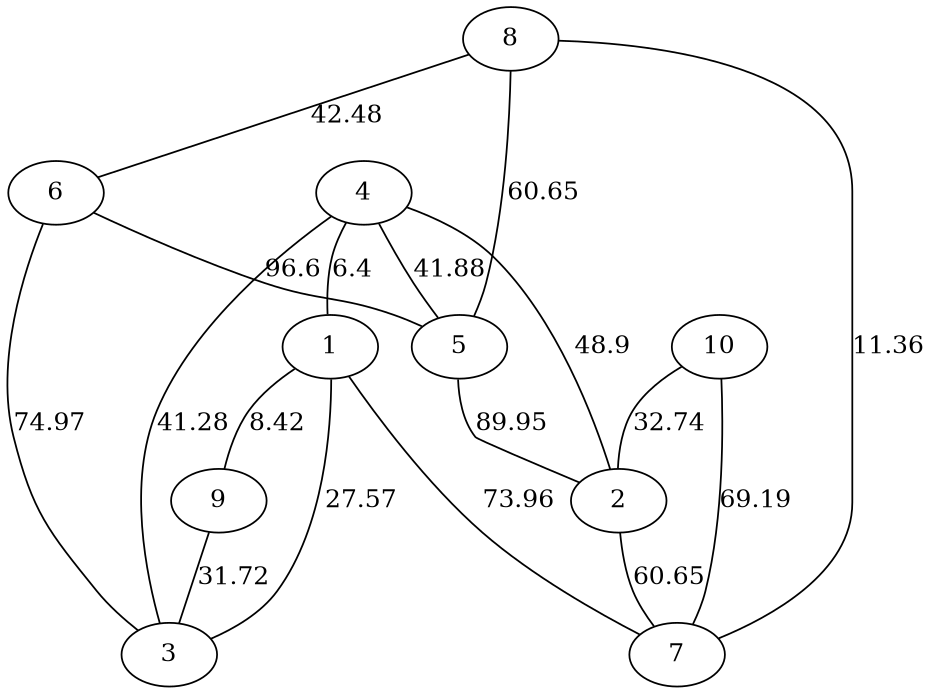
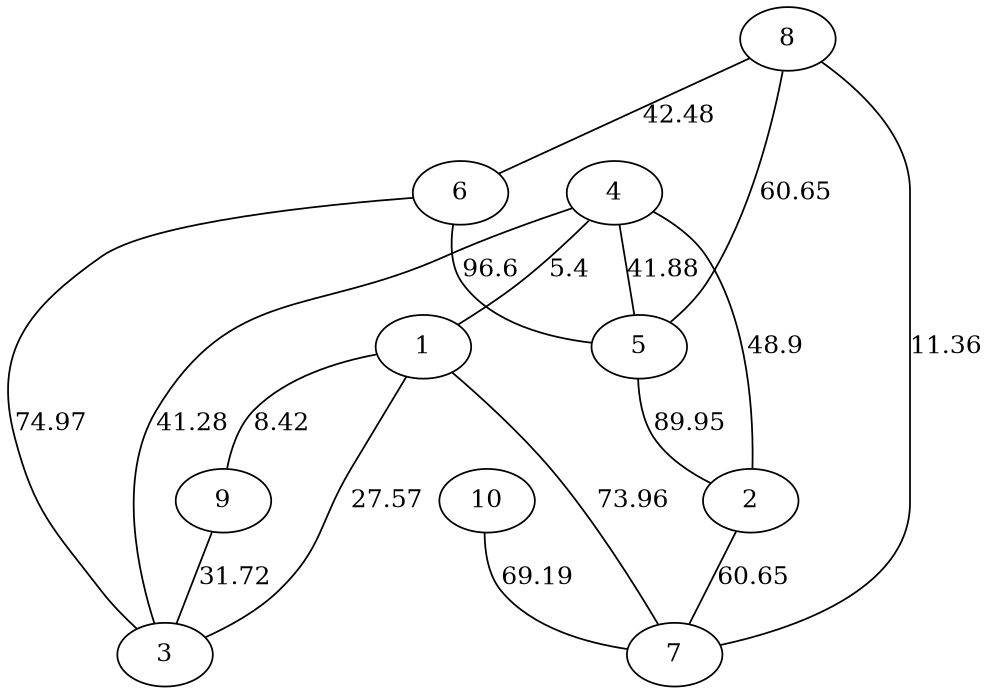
edge "4" -- "1": label "6.4" -> "5.4"
edge "10" -- "2": removed, label "32.74"
